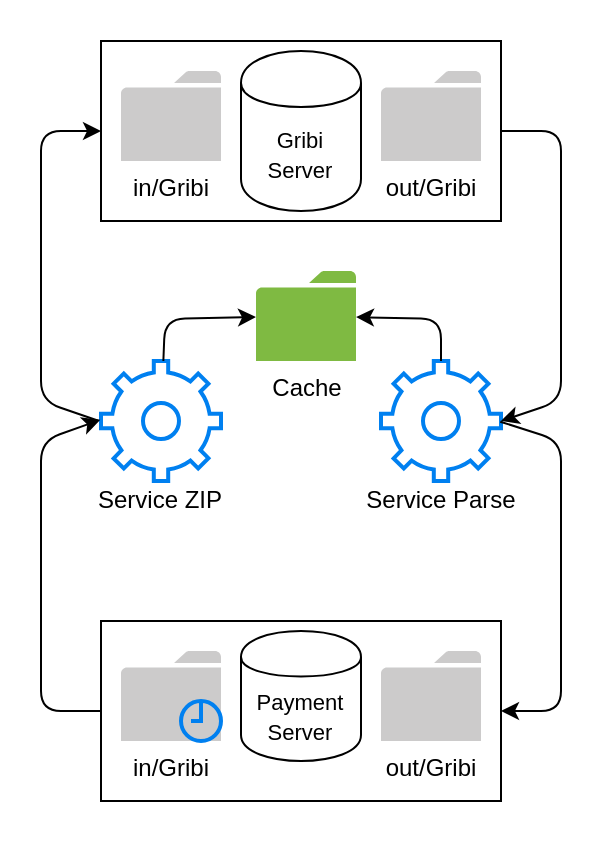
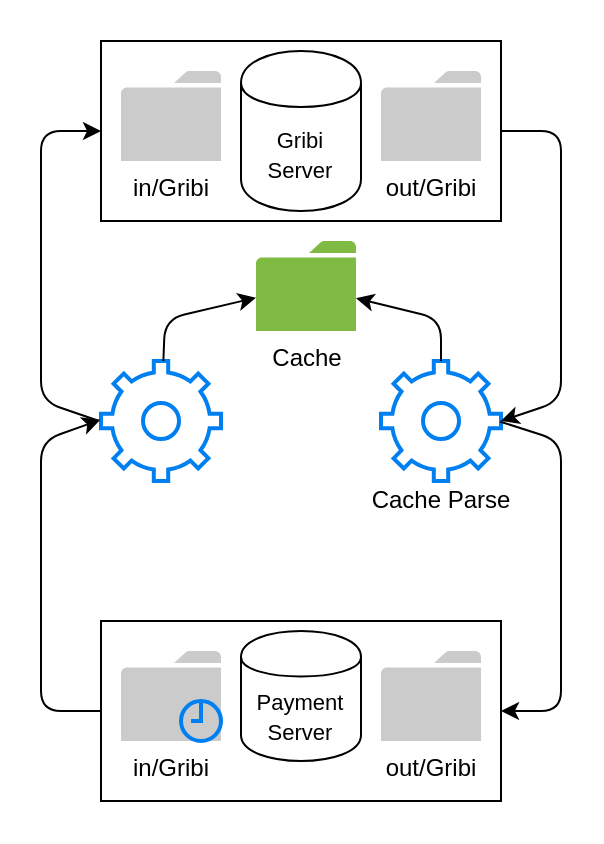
node "Cache": moved (306, 316) -> (306, 286)
node "Service ZIP": removed
node "Service Parse": label "Service Parse" -> "Cache Parse"
